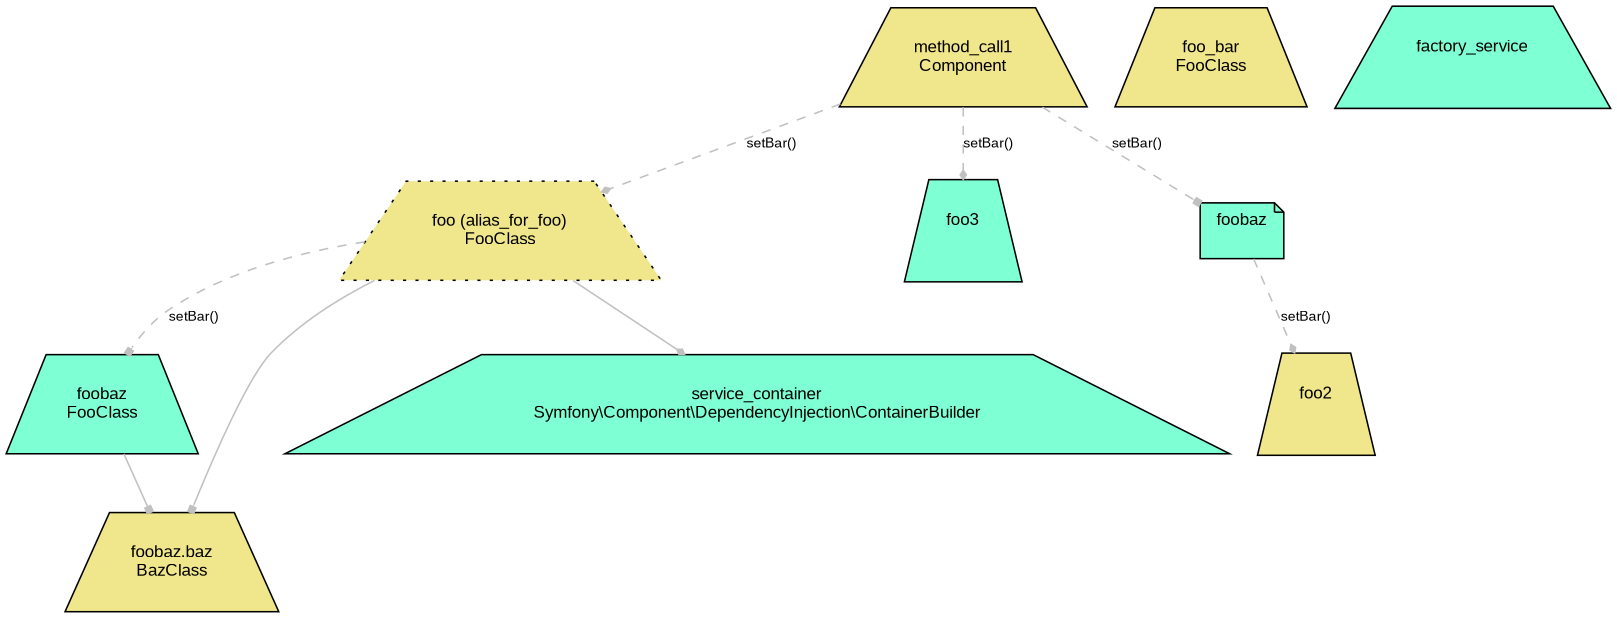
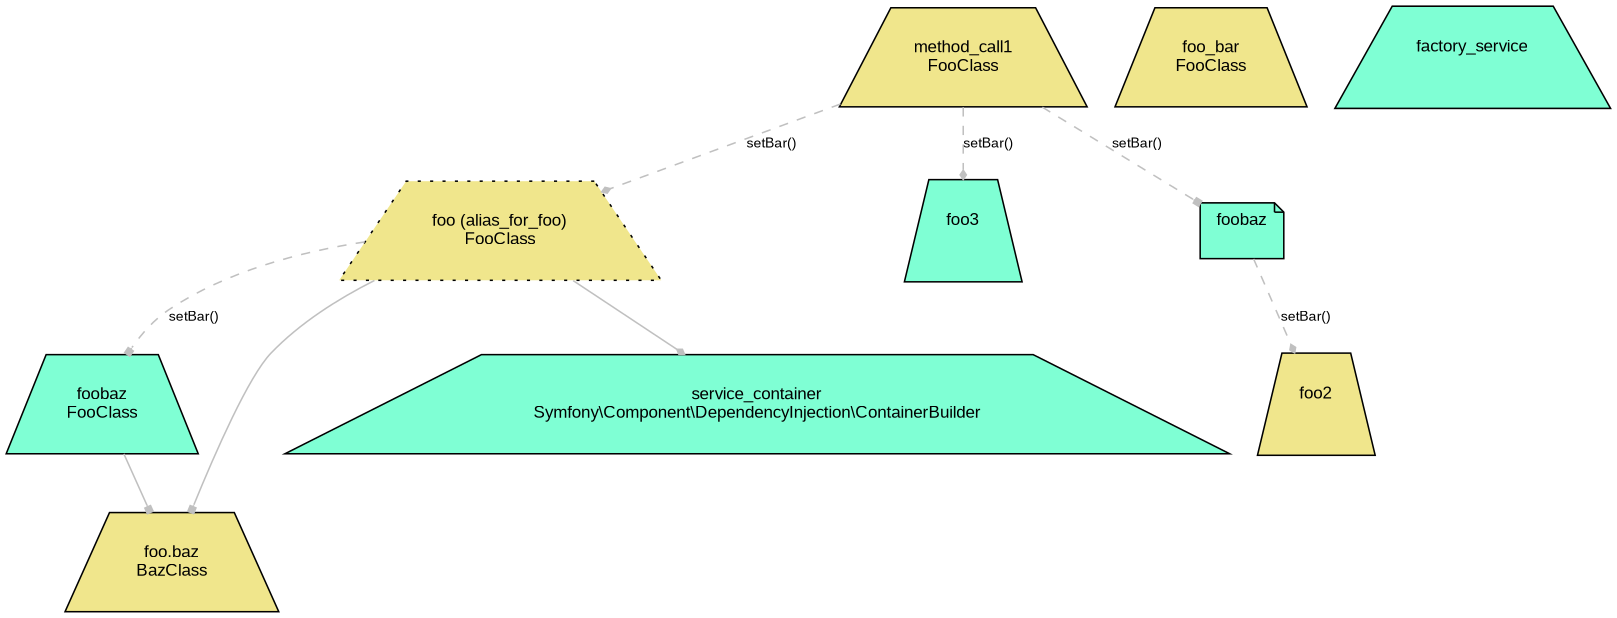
node "method_call1 Component": label "method_call1 Component" -> "method_call1 FooClass"
node "foobaz.baz BazClass": label "foobaz.baz BazClass" -> "foo.baz BazClass"
